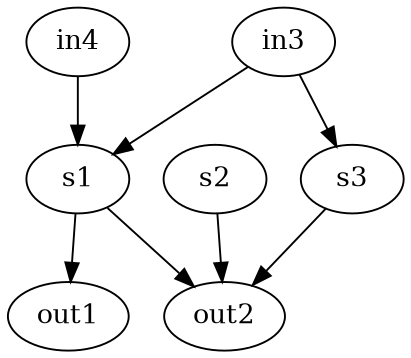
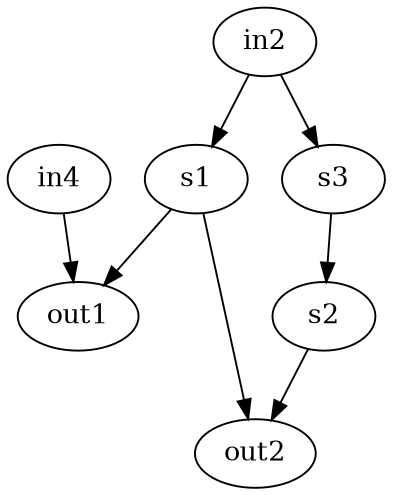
node "in3": label "in3" -> "in2"
edge "in4" -> "s1": now "in4" -> "out1"
edge "s3" -> "out2": now "s3" -> "s2"
